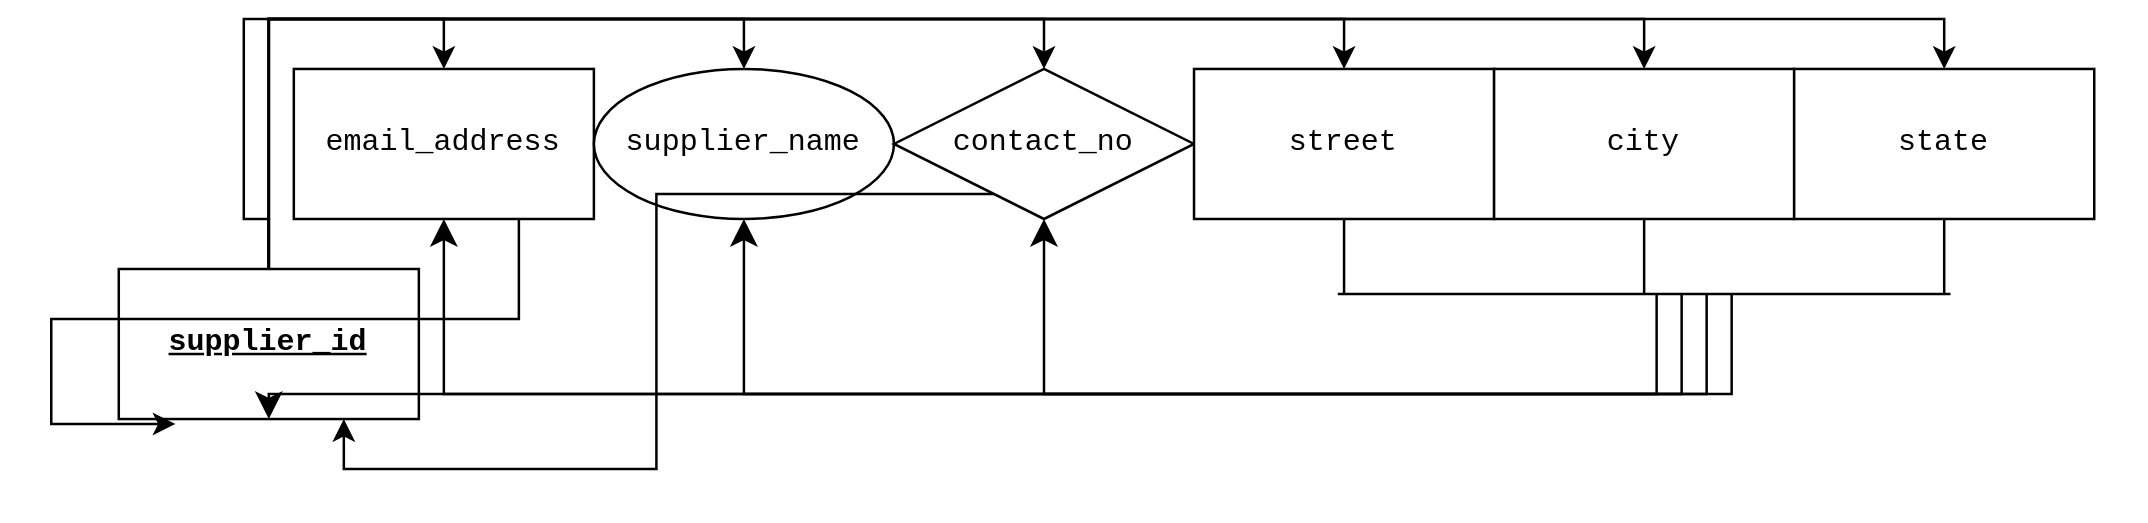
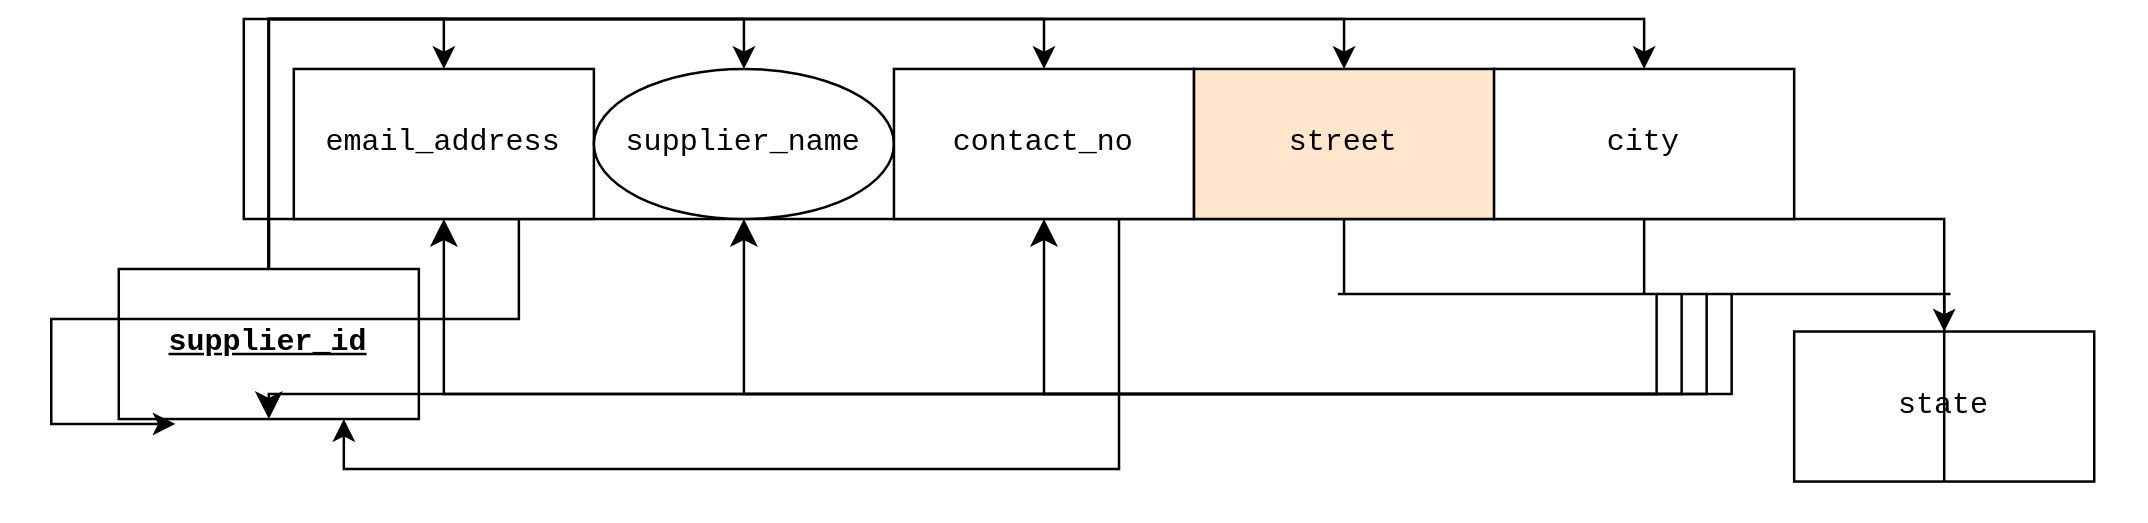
node "contact_no": shape diamond -> rectangle
node "street": fillcolor #ffffff -> #ffe6cc
node "state": moved (1944, 144) -> (1944, 406)
